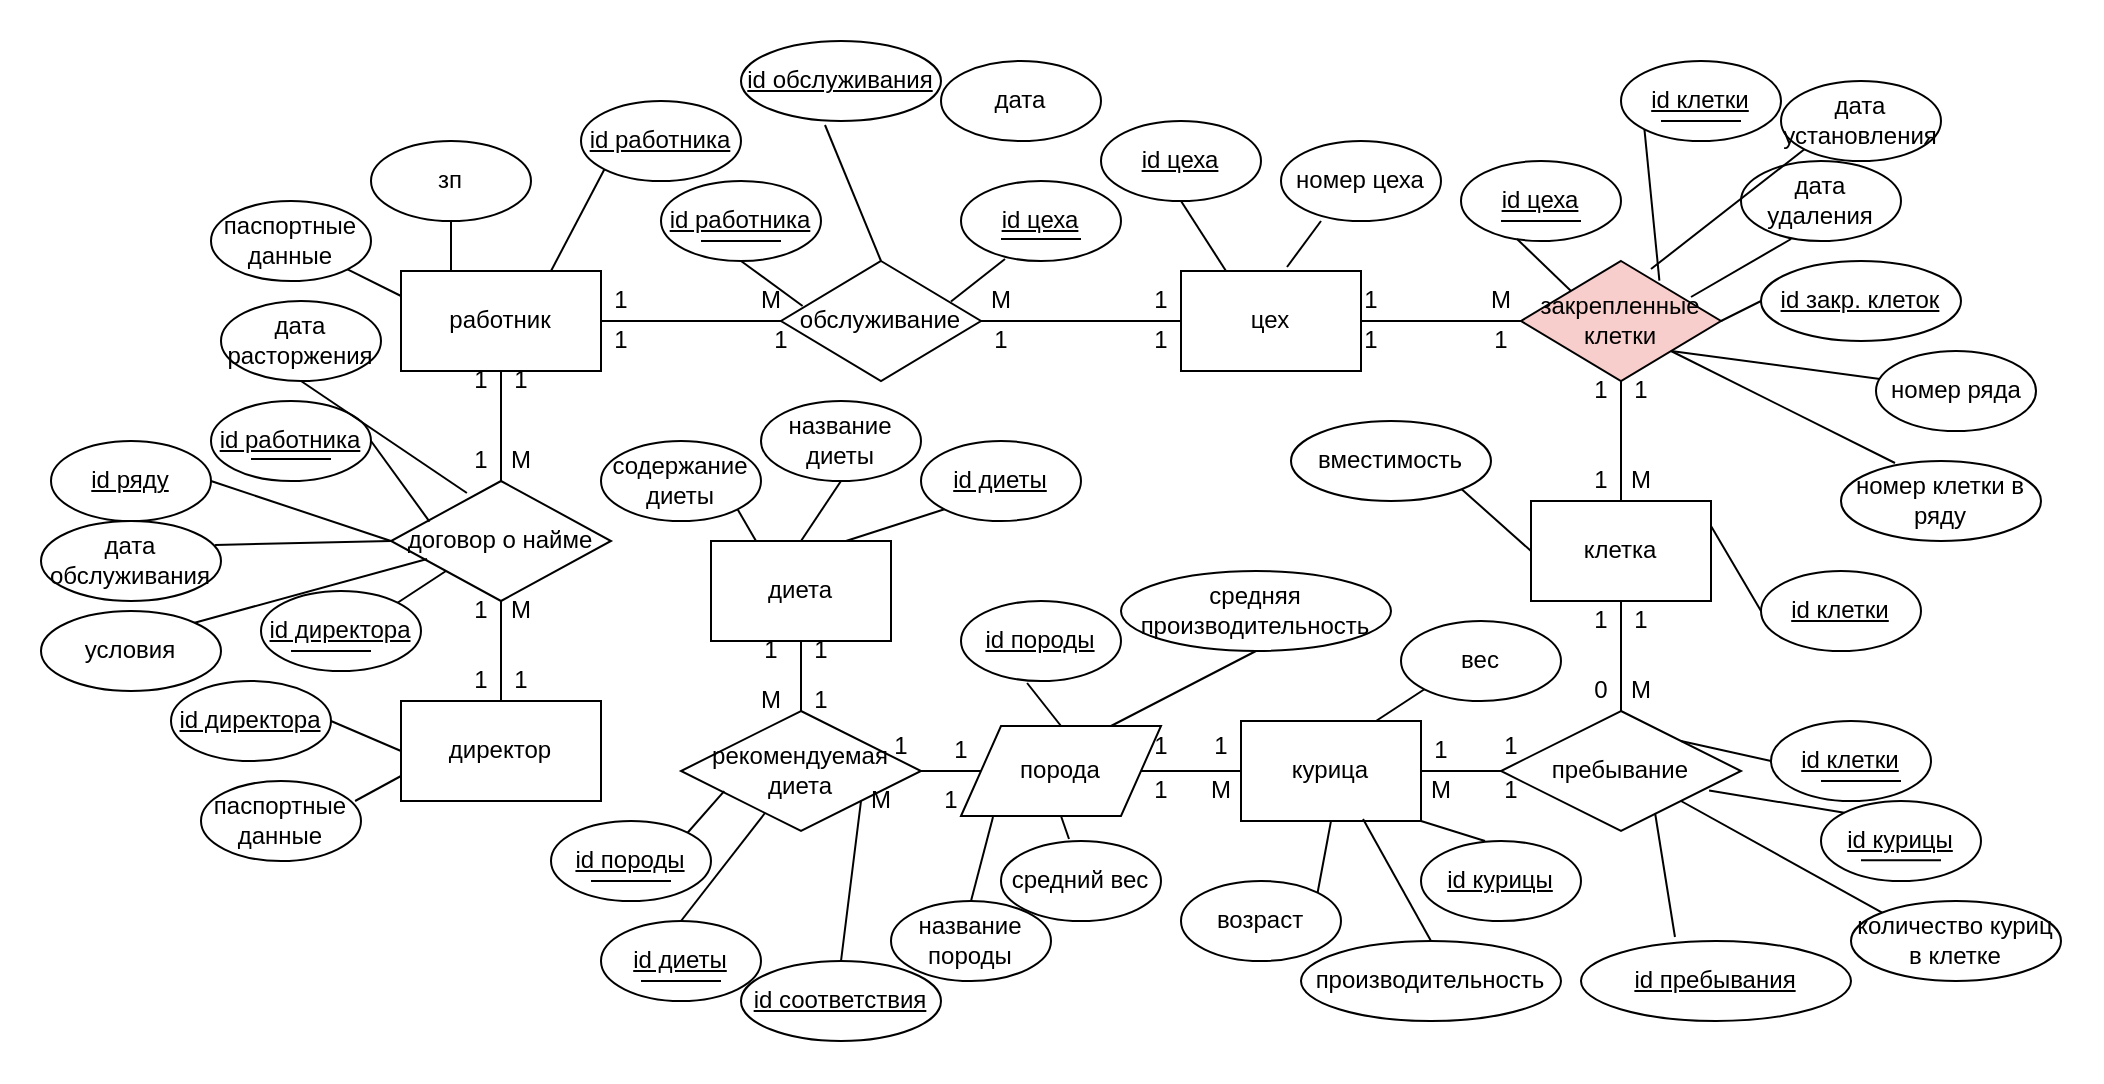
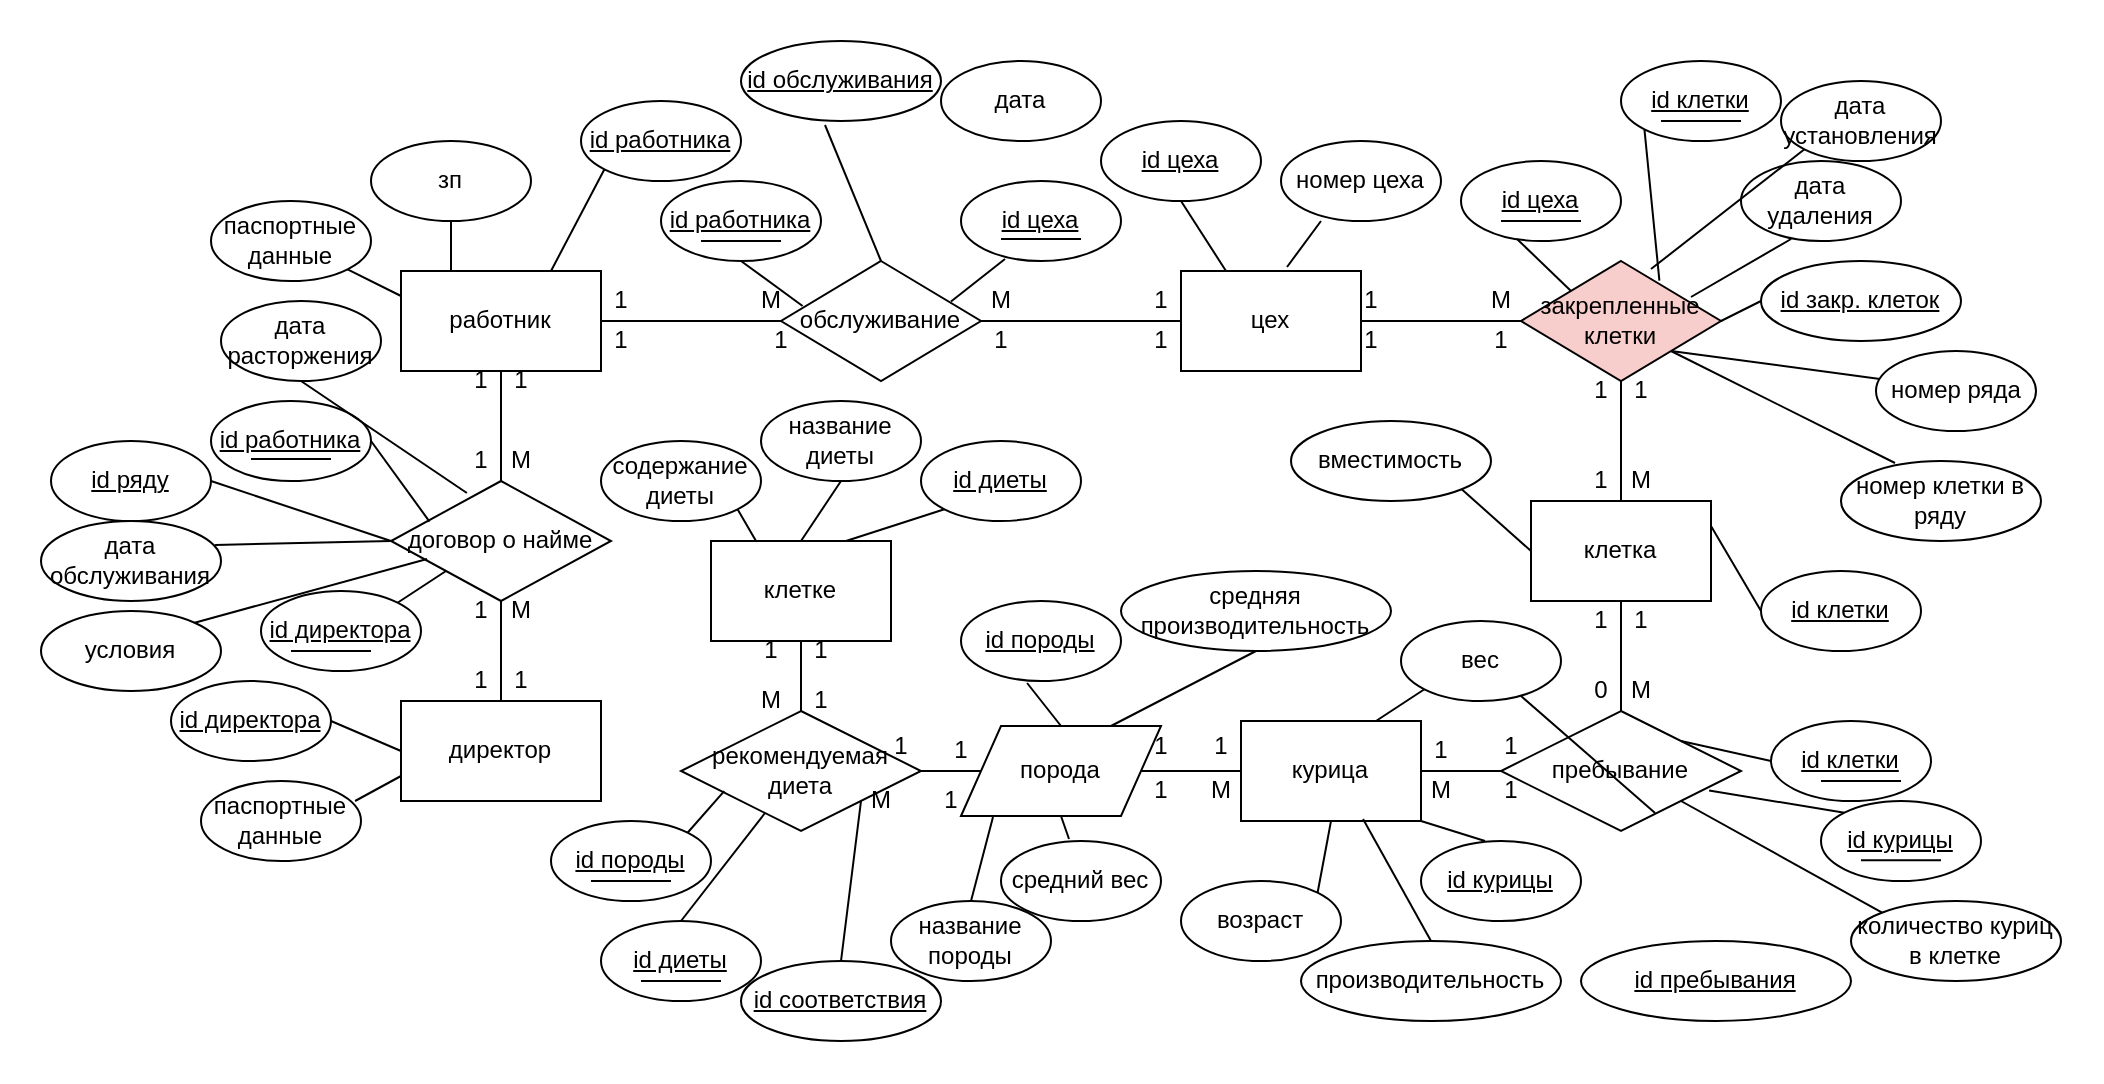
node "диета": label "диета" -> "клетке"
edge "пребывание" -- "id пребывания": now "пребывание" -- "вес"
